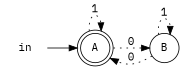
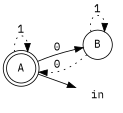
edge "in" -> "A": reversed
edge "A" -> "B": style dotted -> solid
